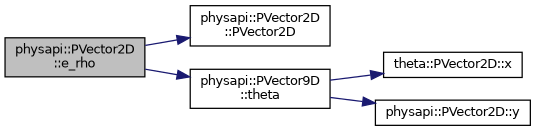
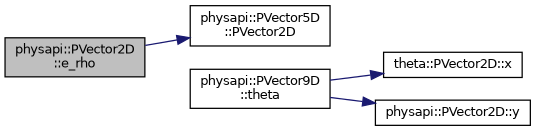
node "physapi::PVector2D ::PVector2D": label "physapi::PVector2D ::PVector2D" -> "physapi::PVector5D ::PVector2D"
edge "physapi::PVector2D ::e_rho" -> "physapi::PVector9D ::theta": removed
